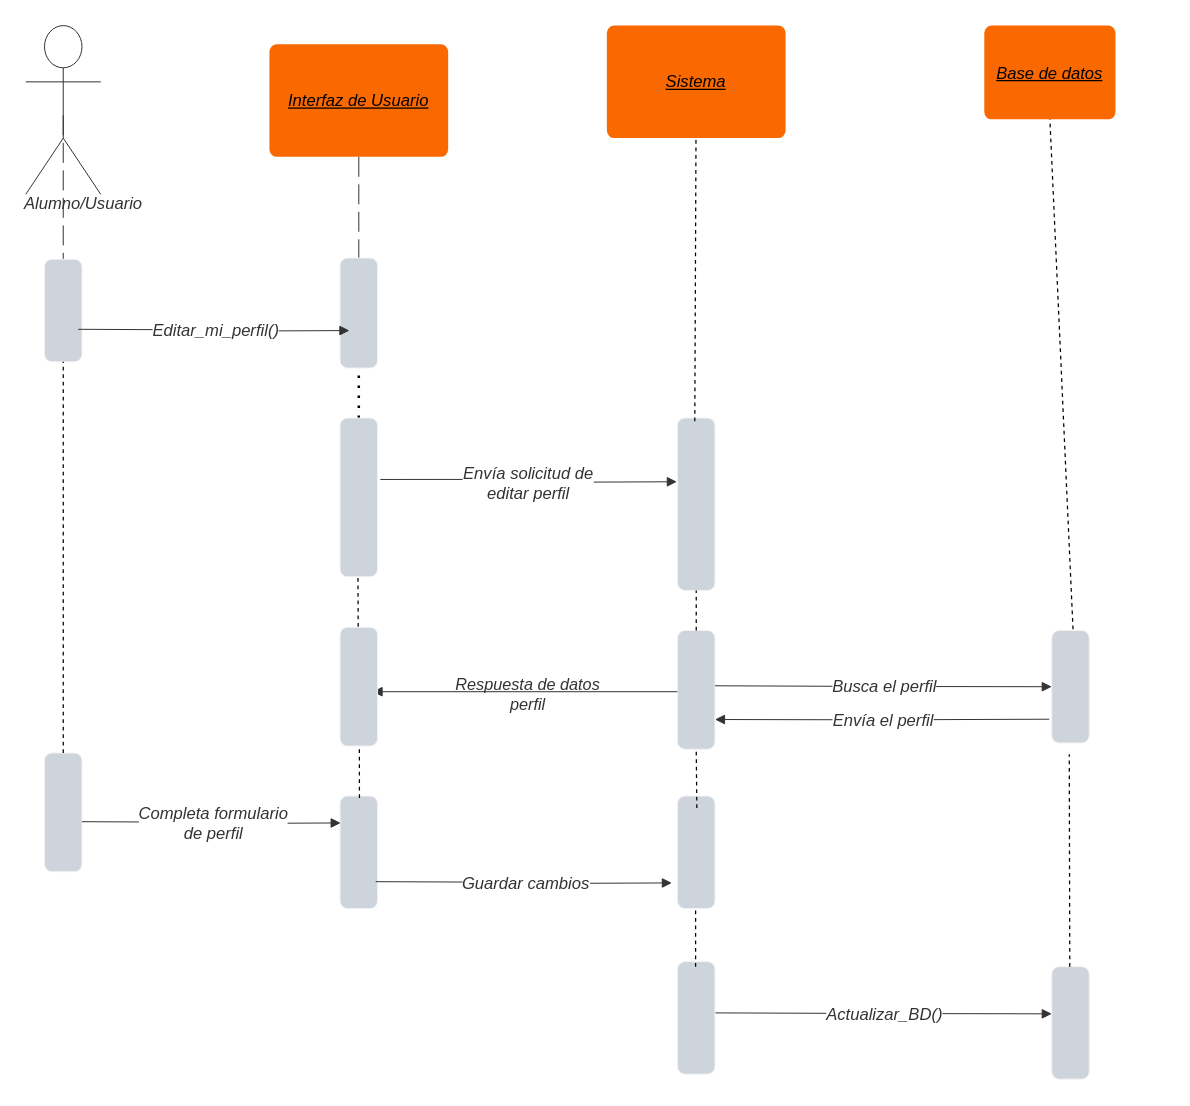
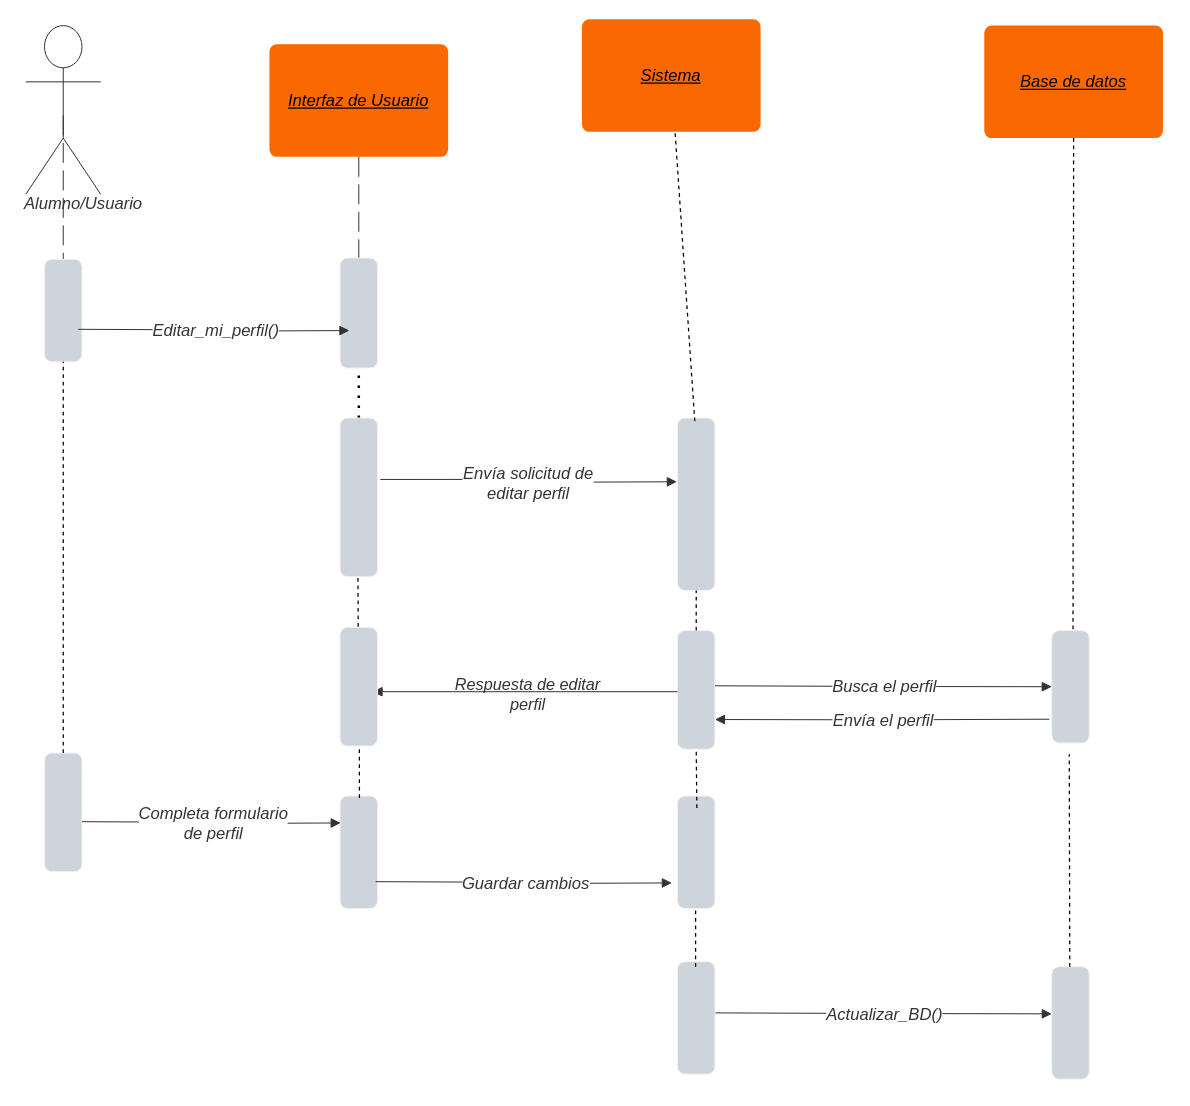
node "Base de datos": size 131x94 -> 179x113
node "Sistema": moved (696, 82) -> (671, 76)
node "Respuesta de datos perfil": label "Respuesta de datos perfil" -> "Respuesta de editar perfil"
